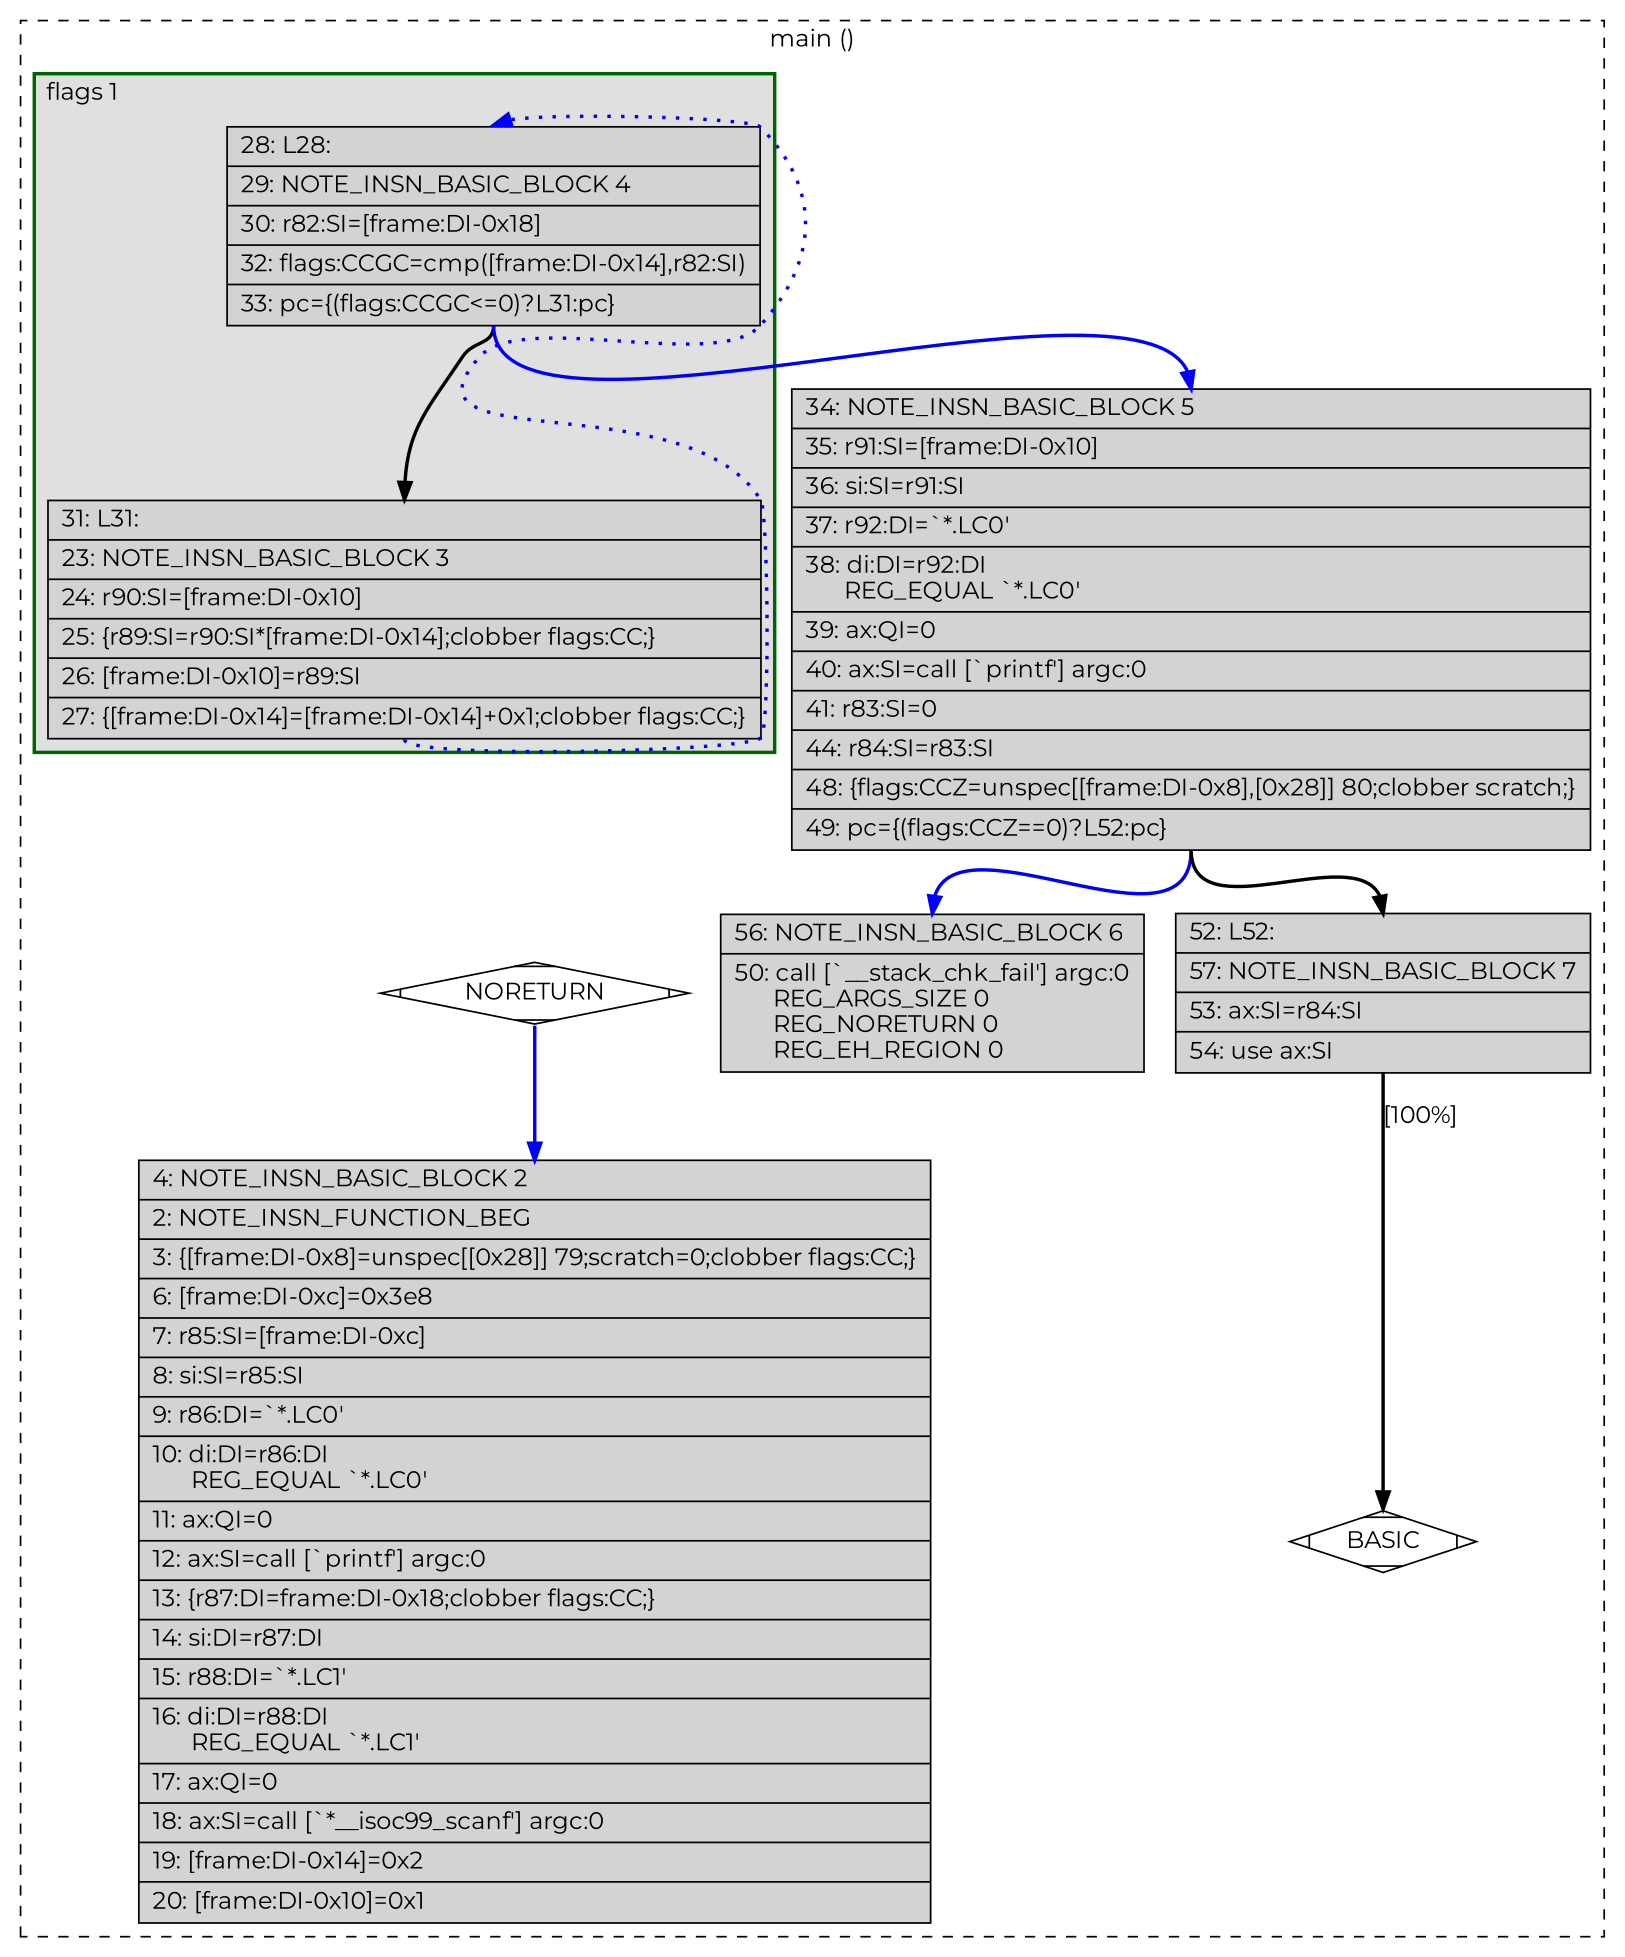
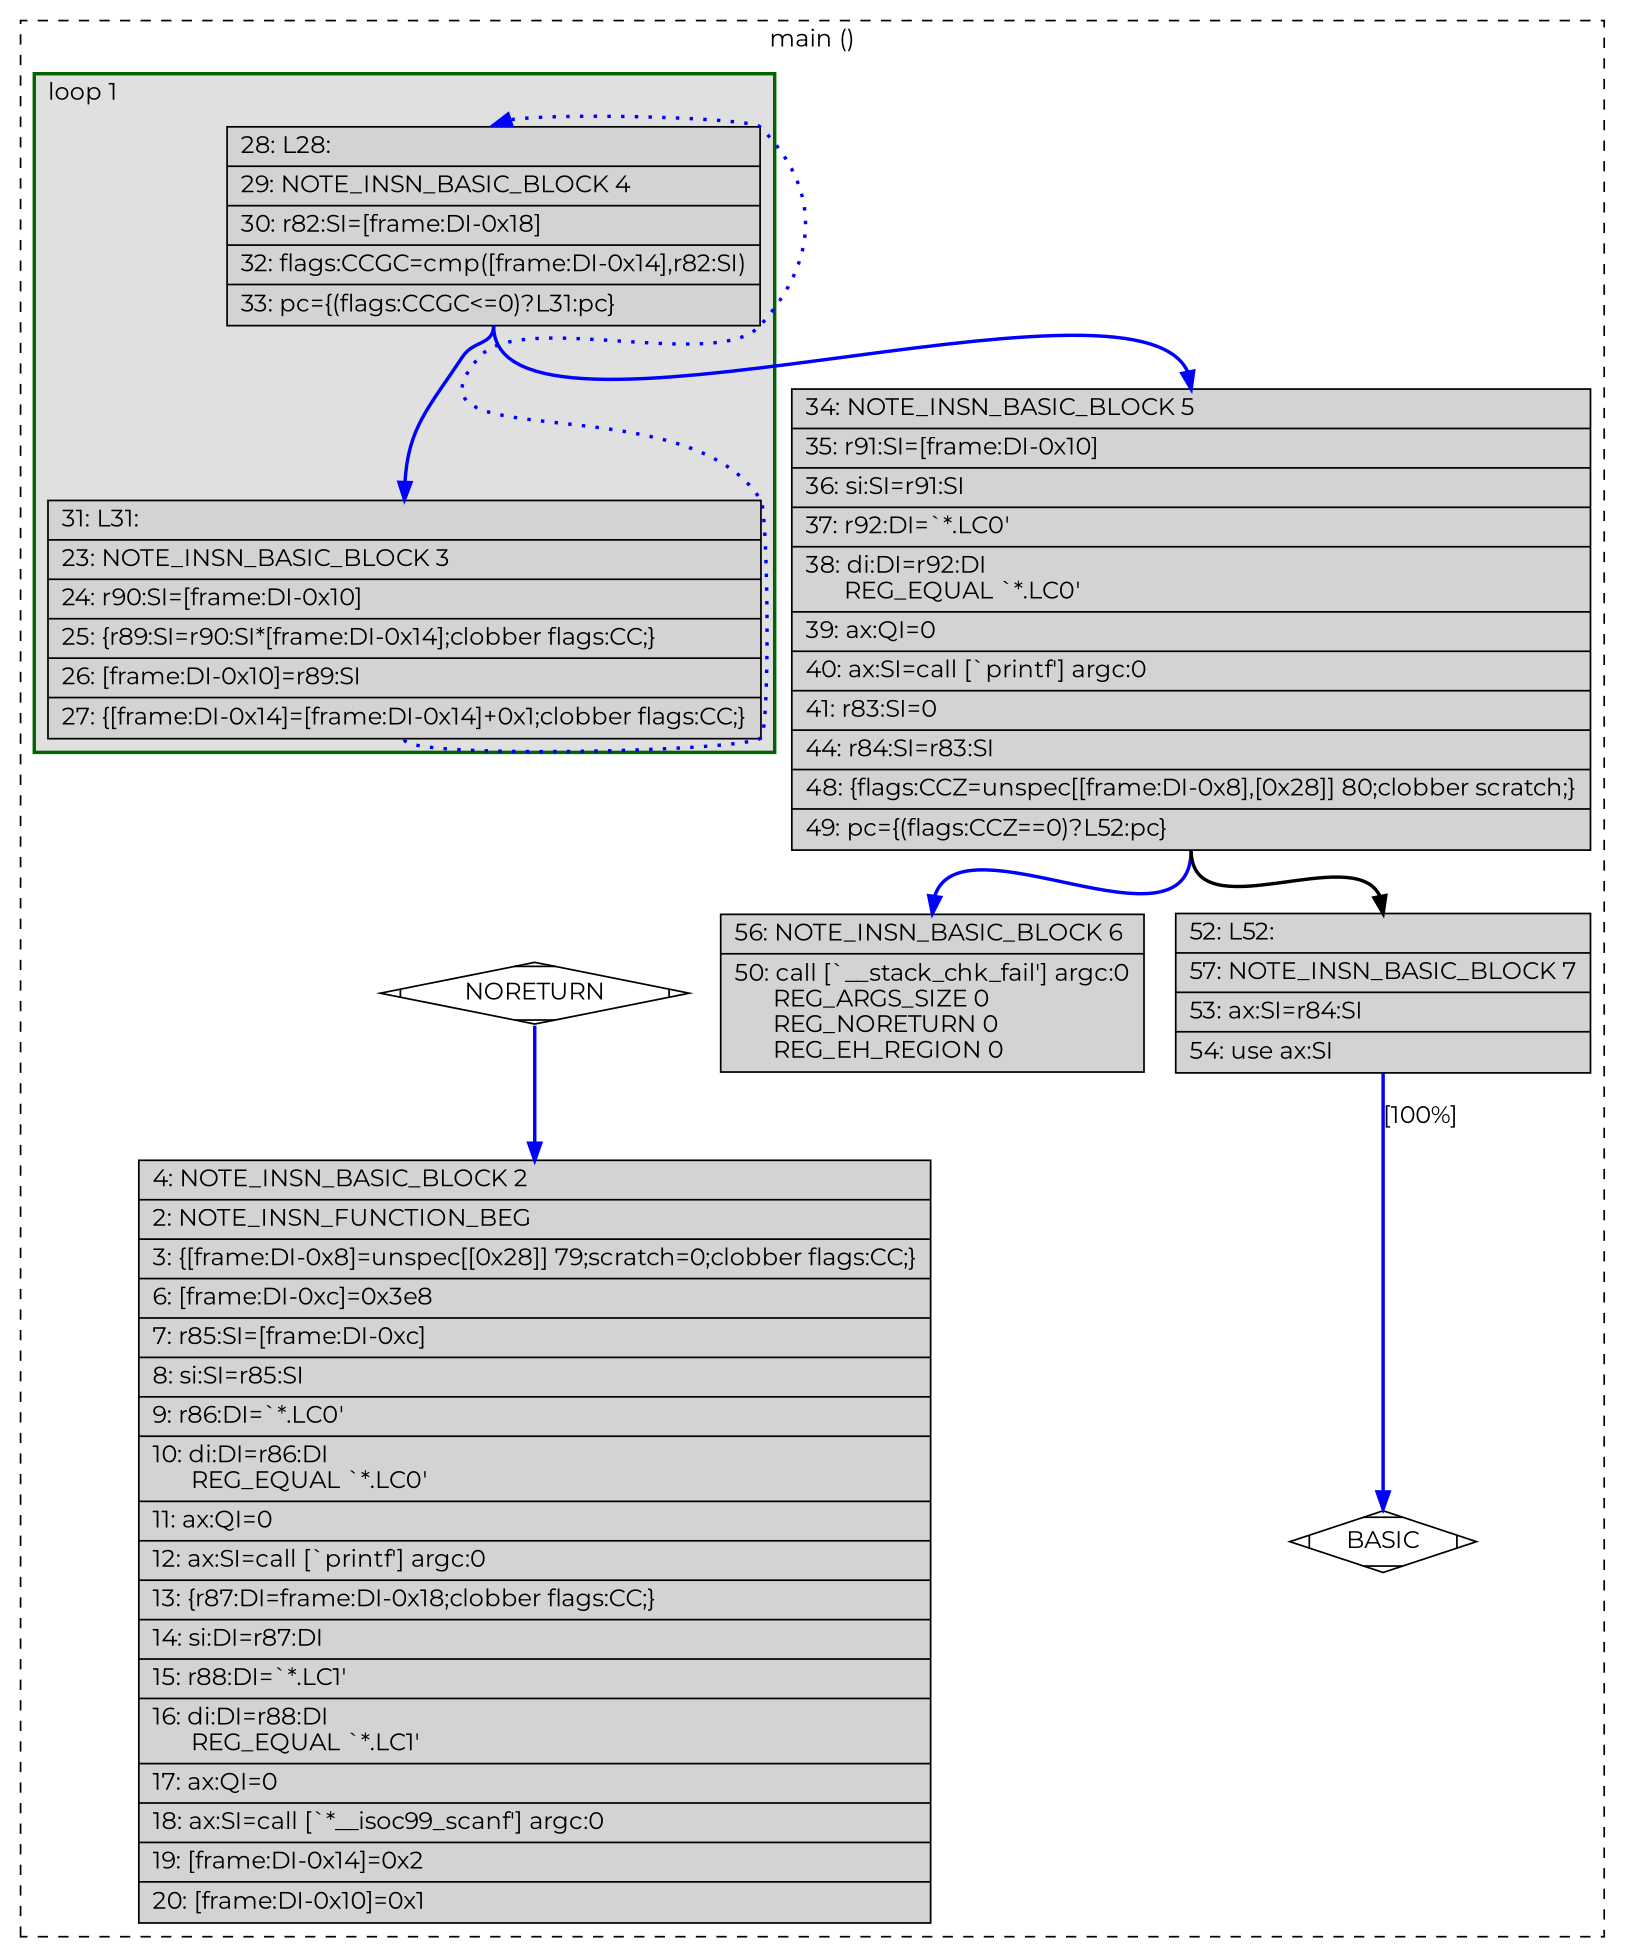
cluster "flags 1": label "flags 1" -> "loop 1"
edge "28: L28:" -> "31: L31:": color black -> blue
edge "52: L52:" -> "BASIC": color black -> blue
